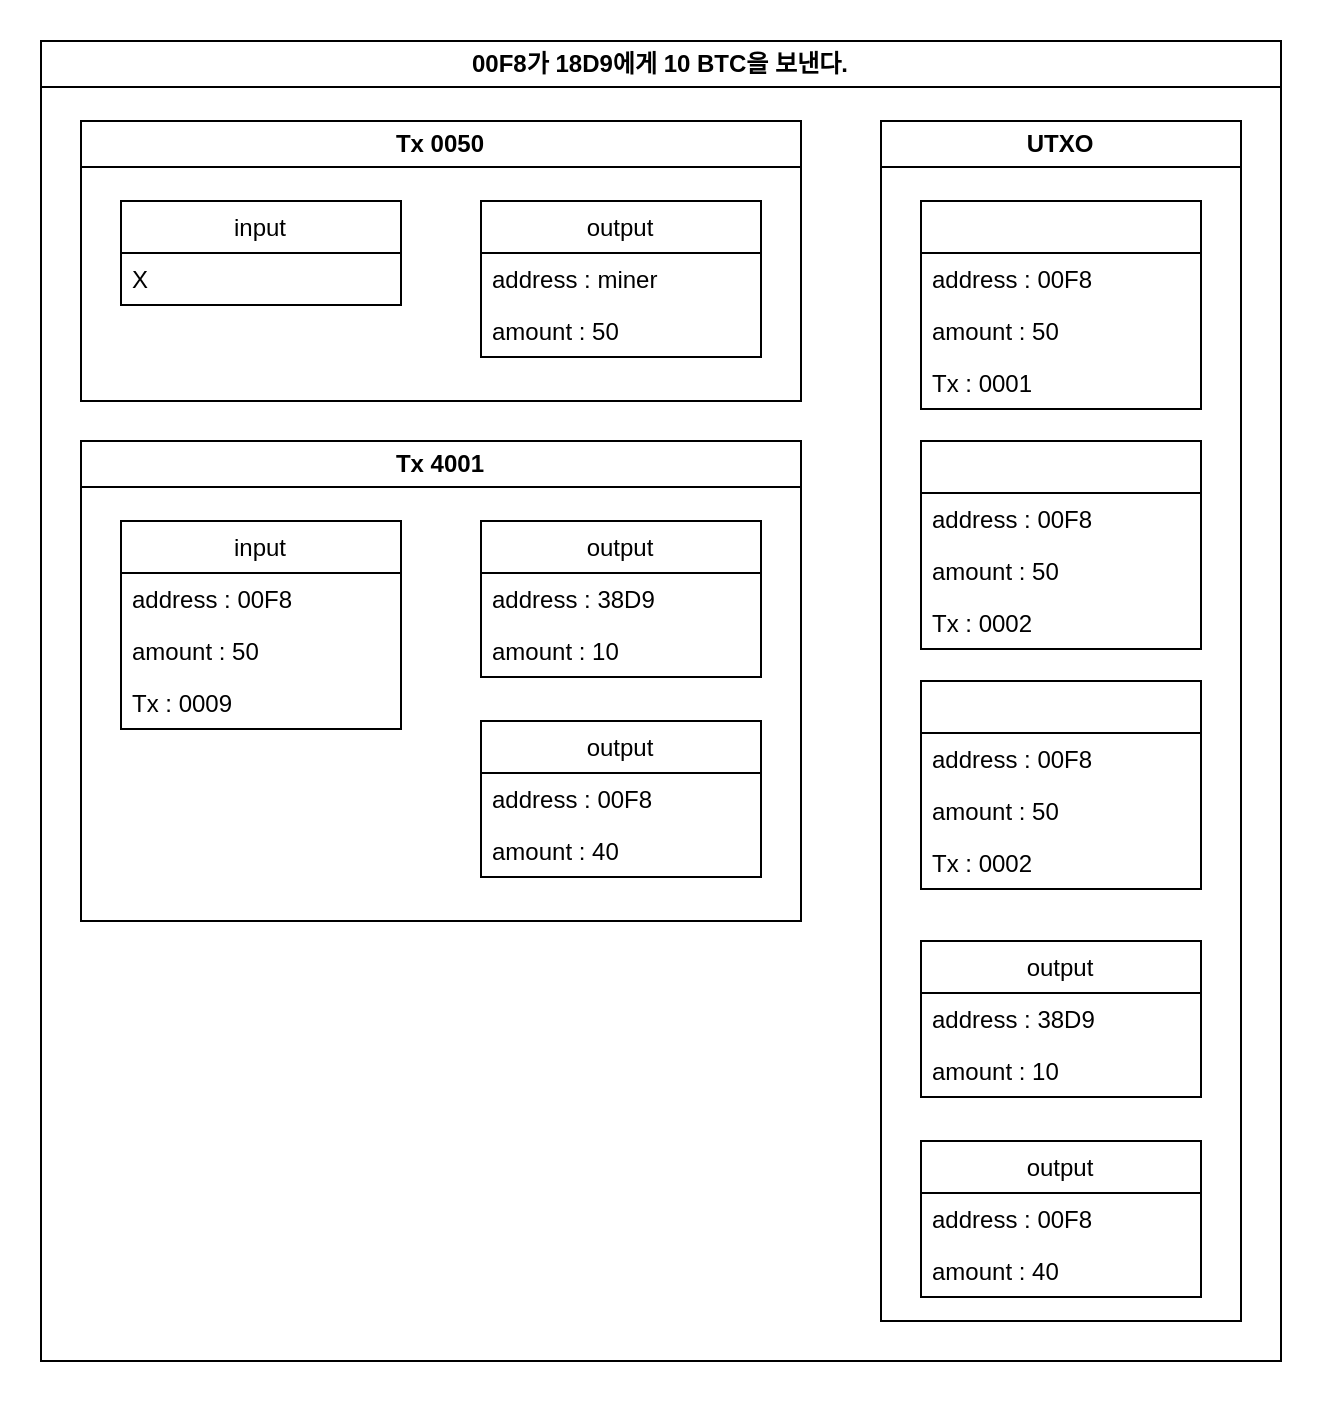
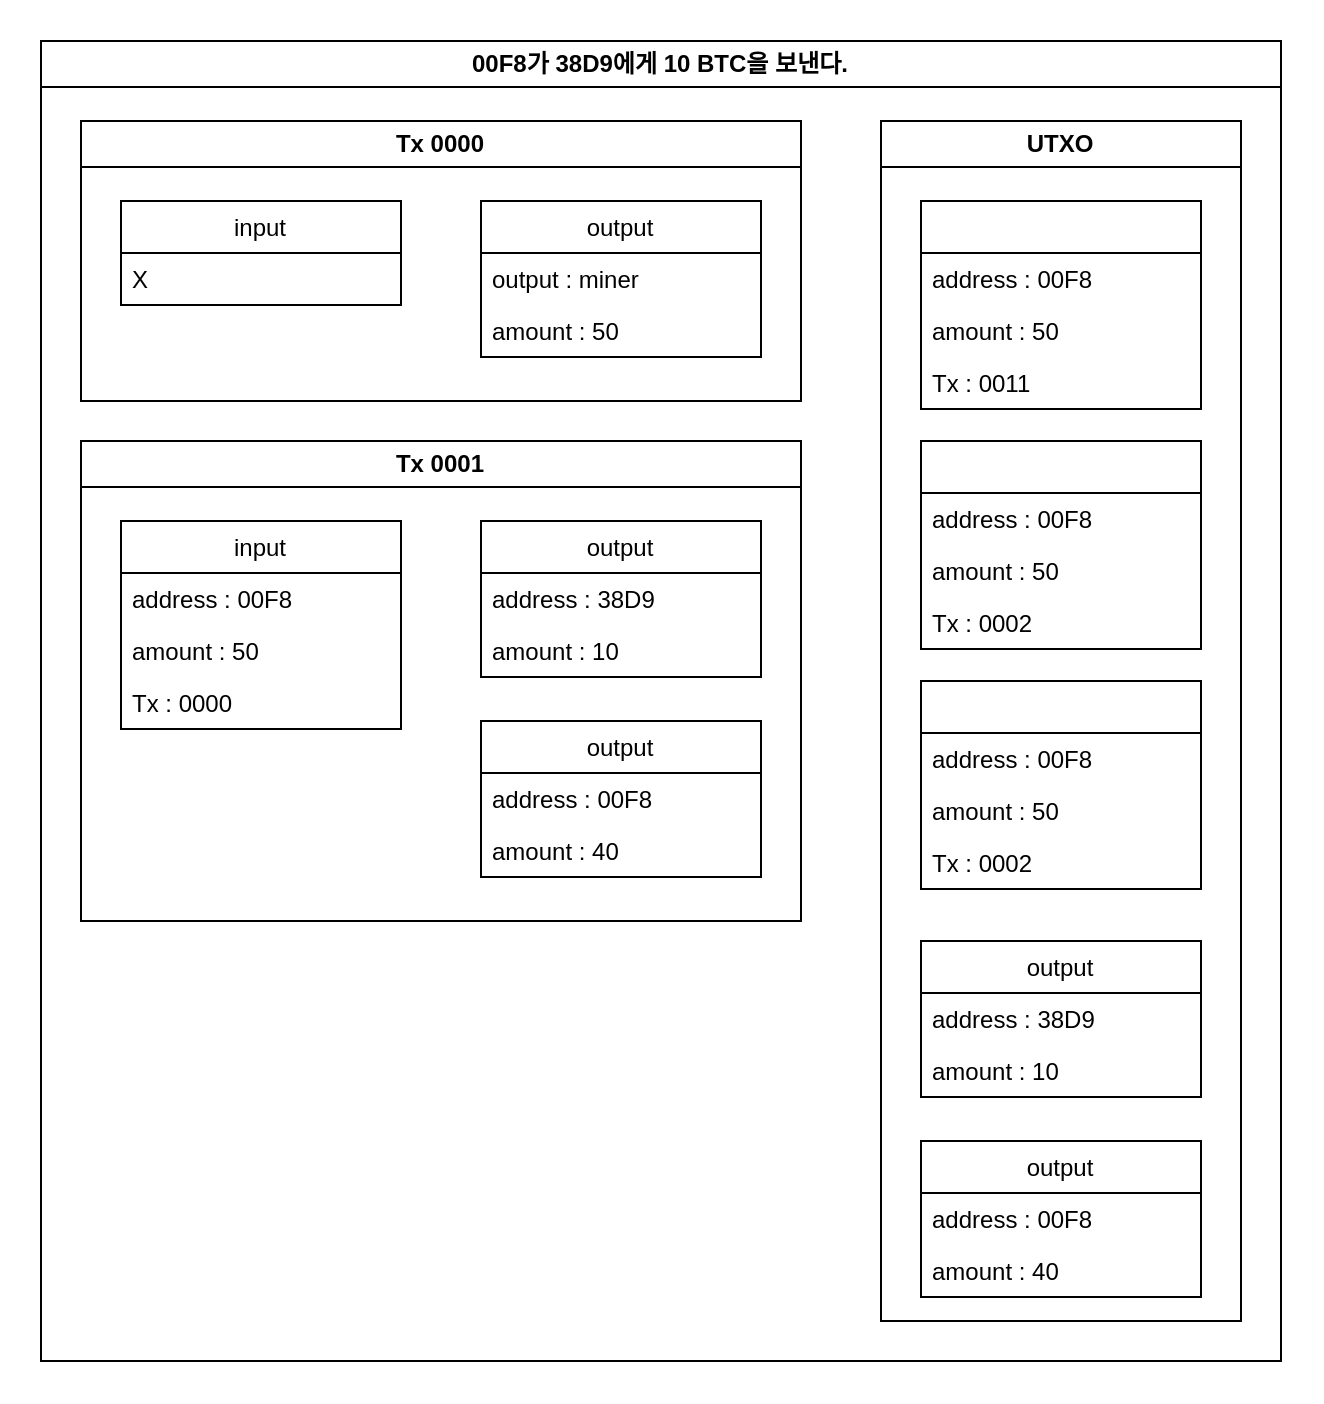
node "00F8가 18D9에게 10 BTC을 보낸다.": label "00F8가 18D9에게 10 BTC을 보낸다." -> "00F8가 38D9에게 10 BTC을 보낸다."
node "Tx 0050": label "Tx 0050" -> "Tx 0000"
node "address : miner": label "address : miner" -> "output : miner"
node "Tx : 0001": label "Tx : 0001" -> "Tx : 0011"
node "Tx 4001": label "Tx 4001" -> "Tx 0001"
node "Tx : 0009": label "Tx : 0009" -> "Tx : 0000"
